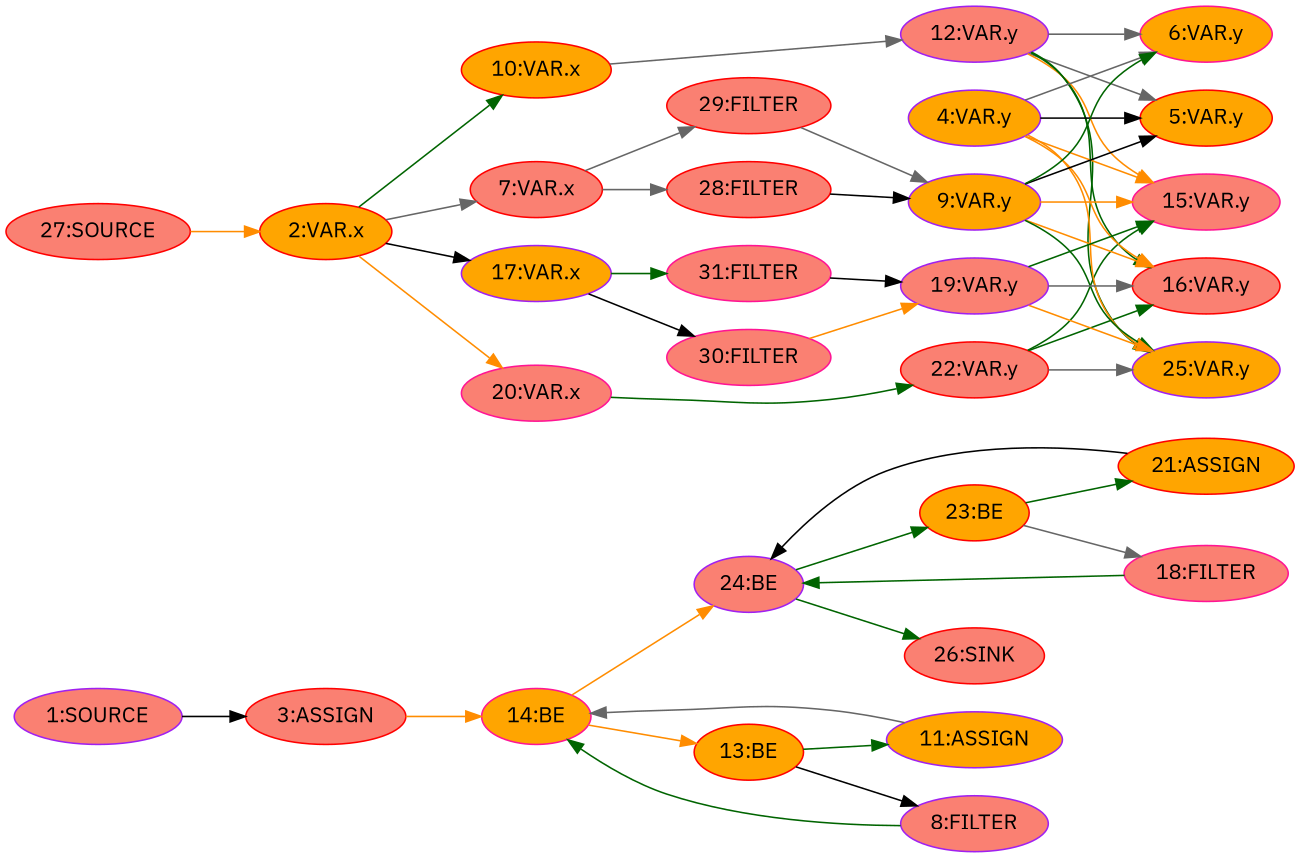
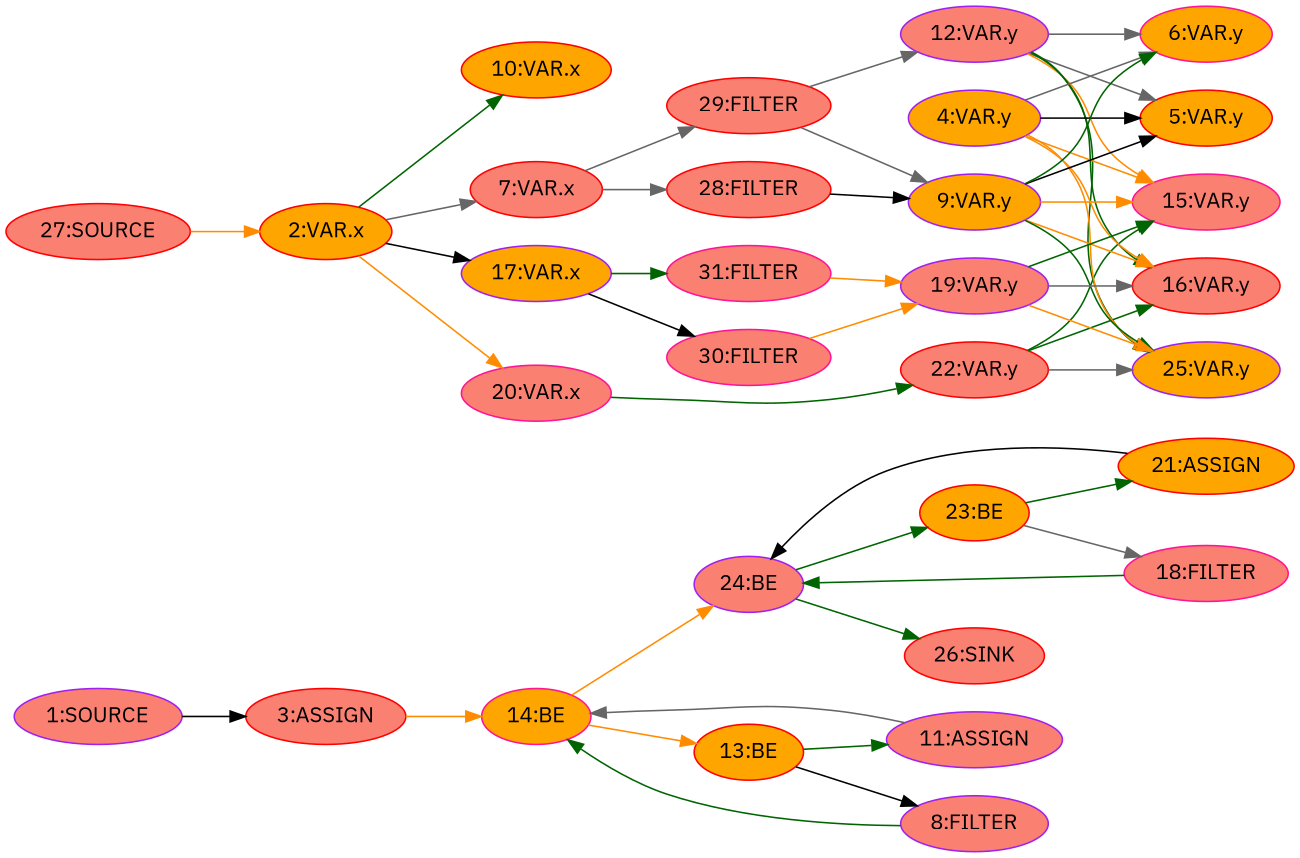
edge "10:VAR.x" -> "12:VAR.y": now "29:FILTER" -> "12:VAR.y"
edge "31:FILTER" -> "19:VAR.y": color black -> darkorange
node "11:ASSIGN": fillcolor orange -> salmon
